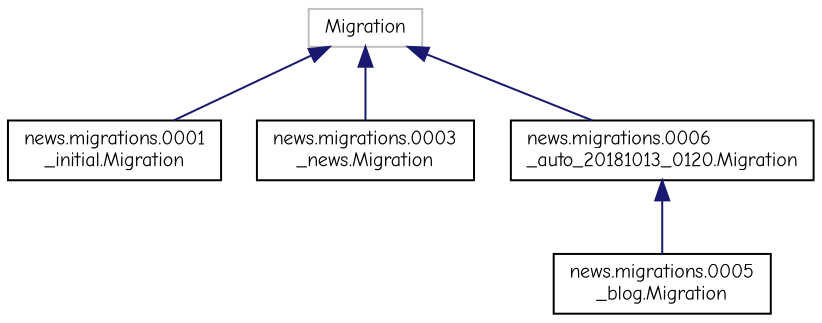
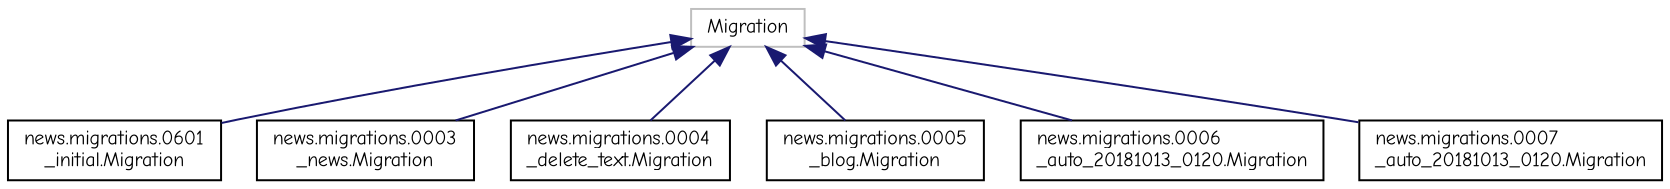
node "news.migrations.0001 _initial.Migration": label "news.migrations.0001 _initial.Migration" -> "news.migrations.0601 _initial.Migration"
node "news.migrations.0004 _delete_text.Migration": added
node "news.migrations.0007 _auto_20181013_0120.Migration": added
edge "news.migrations.0005 _blog.Migration" -> "news.migrations.0006 _auto_20181013_0120.Migration": now "news.migrations.0005 _blog.Migration" -> "Migration"
